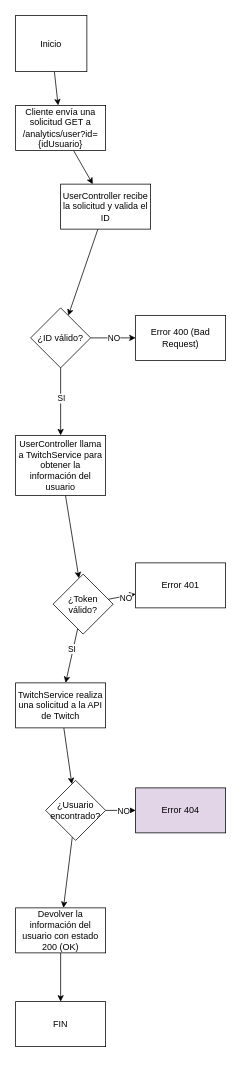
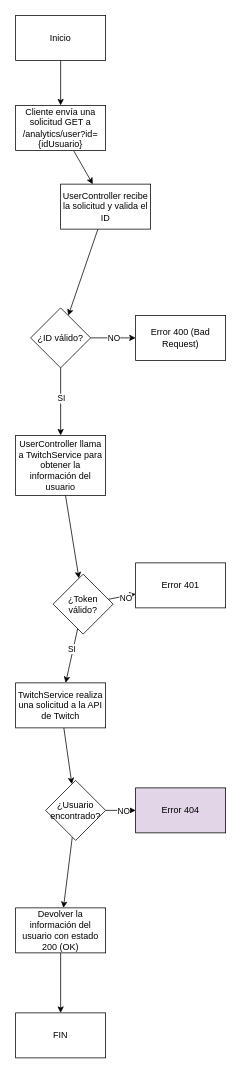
node "Inicio": size 71x56 -> 90x45
node "FIN": moved (60, 1024) -> (60, 1035)
